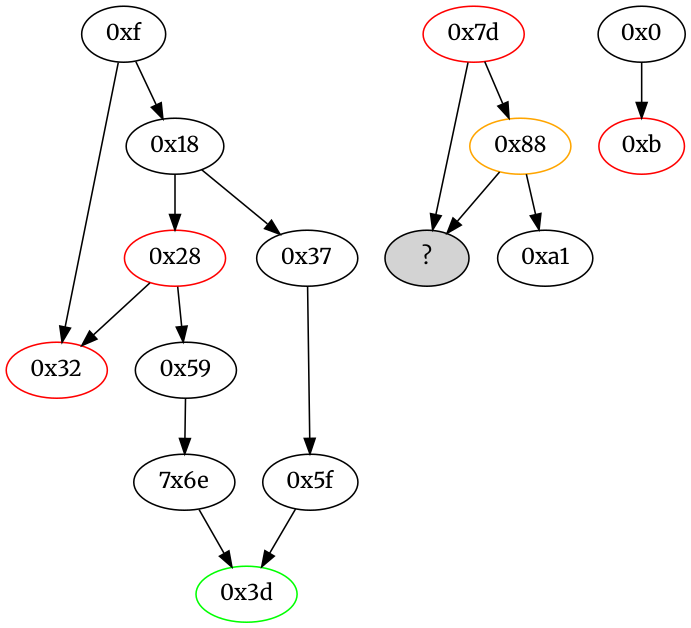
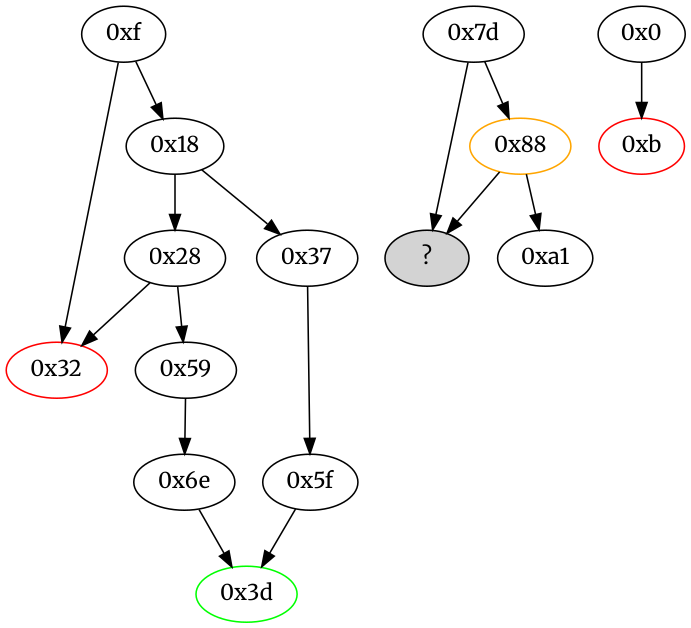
node "0x7d": color red -> black
node "0x28": color red -> black
node "7x6e": label "7x6e" -> "0x6e"
